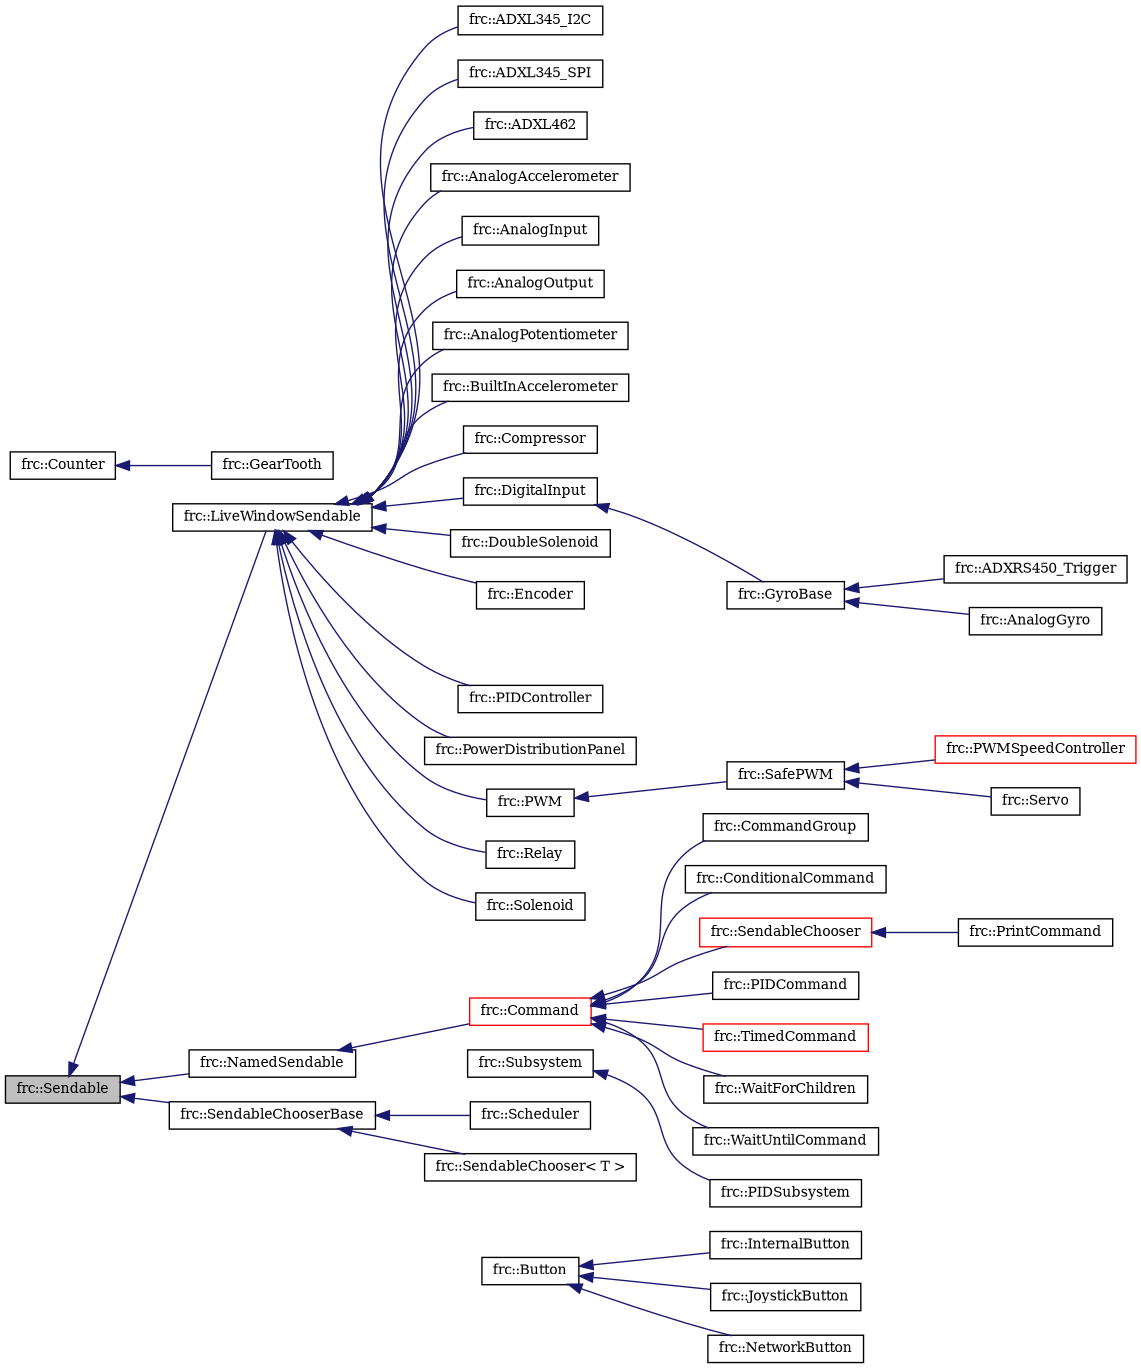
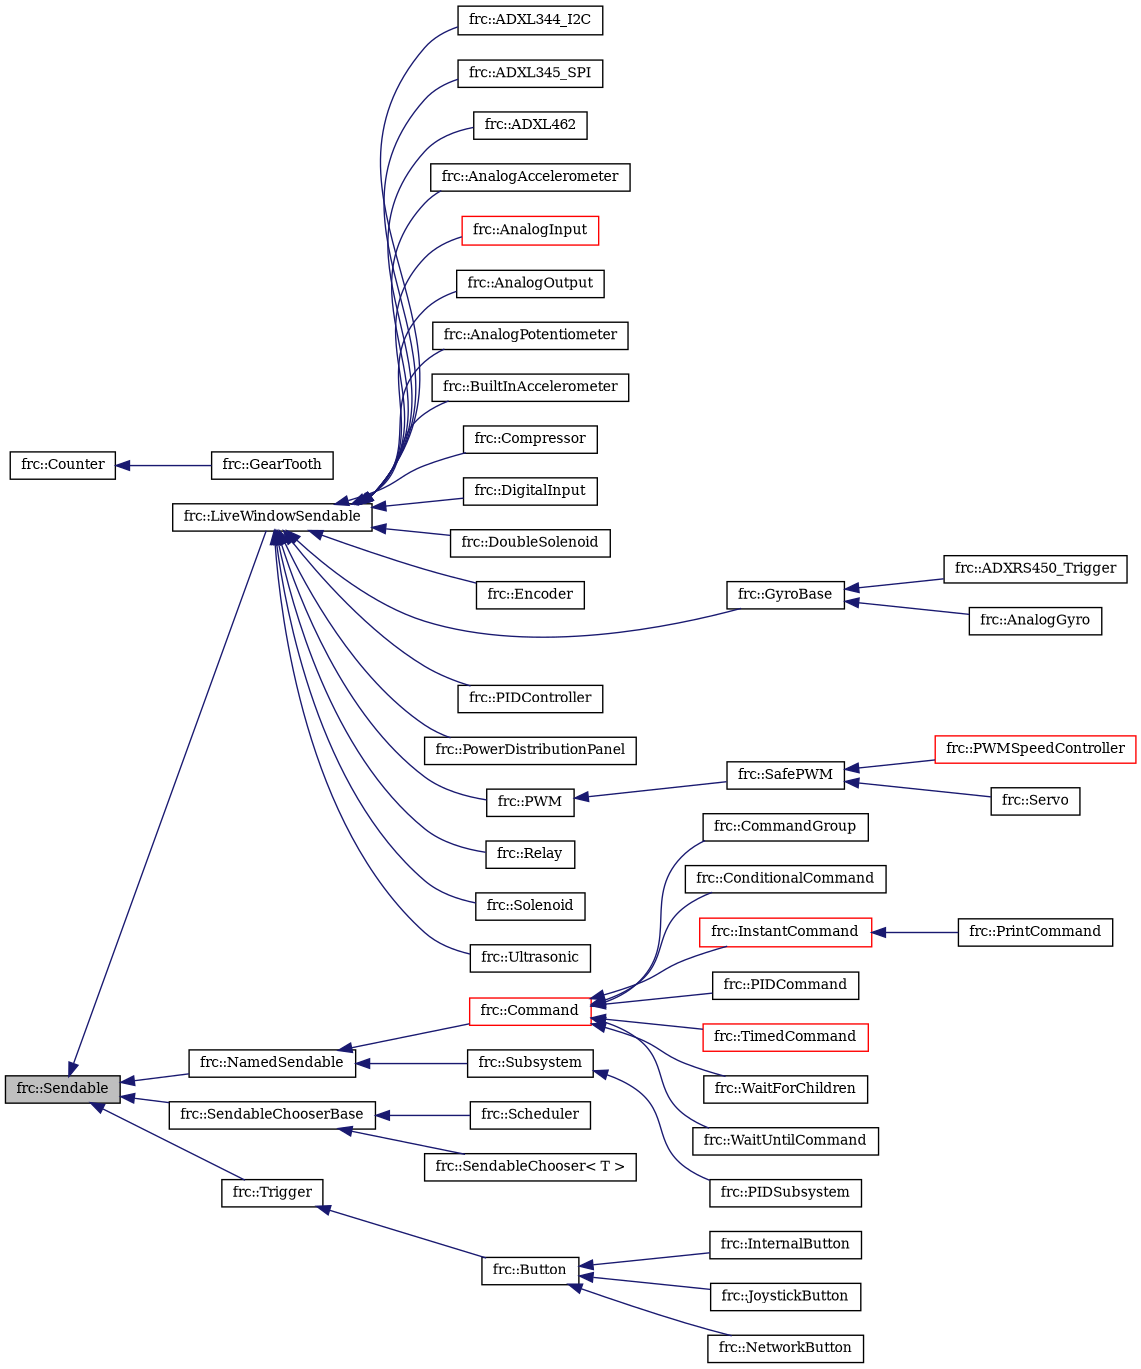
node "frc::ADXL345_I2C": label "frc::ADXL345_I2C" -> "frc::ADXL344_I2C"
node "frc::AnalogInput": color black -> red
edge "frc::GyroBase" -> "frc::DigitalInput": now "frc::GyroBase" -> "frc::LiveWindowSendable"
node "frc::SendableChooser": label "frc::SendableChooser" -> "frc::InstantCommand"
node "frc::Ultrasonic": added
edge "frc::Subsystem" -> "frc::NamedSendable": added
node "frc::Trigger": added
